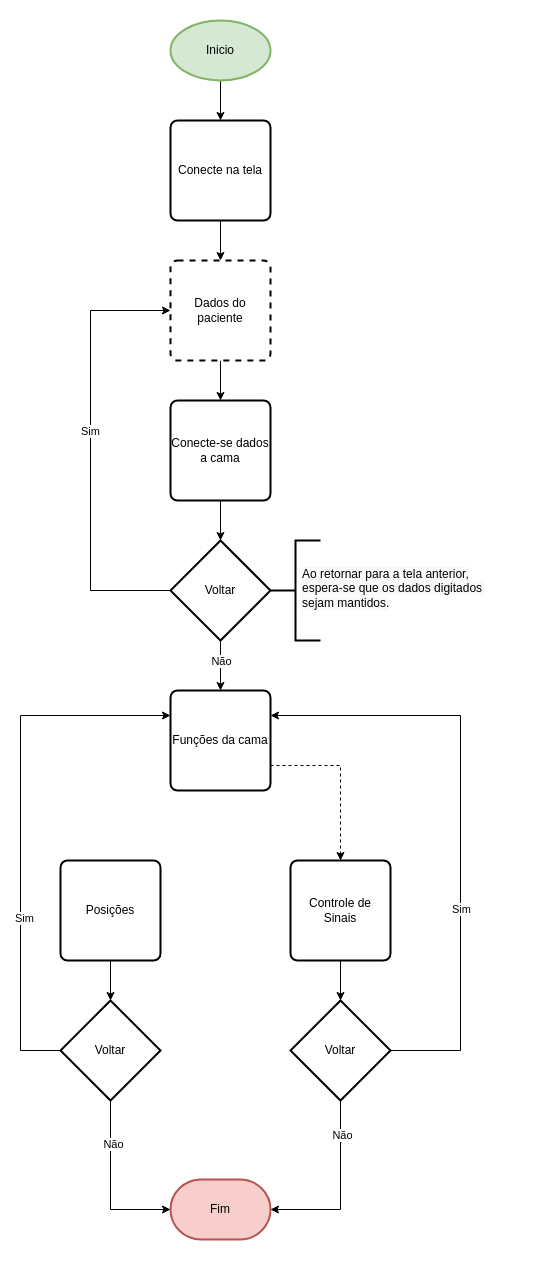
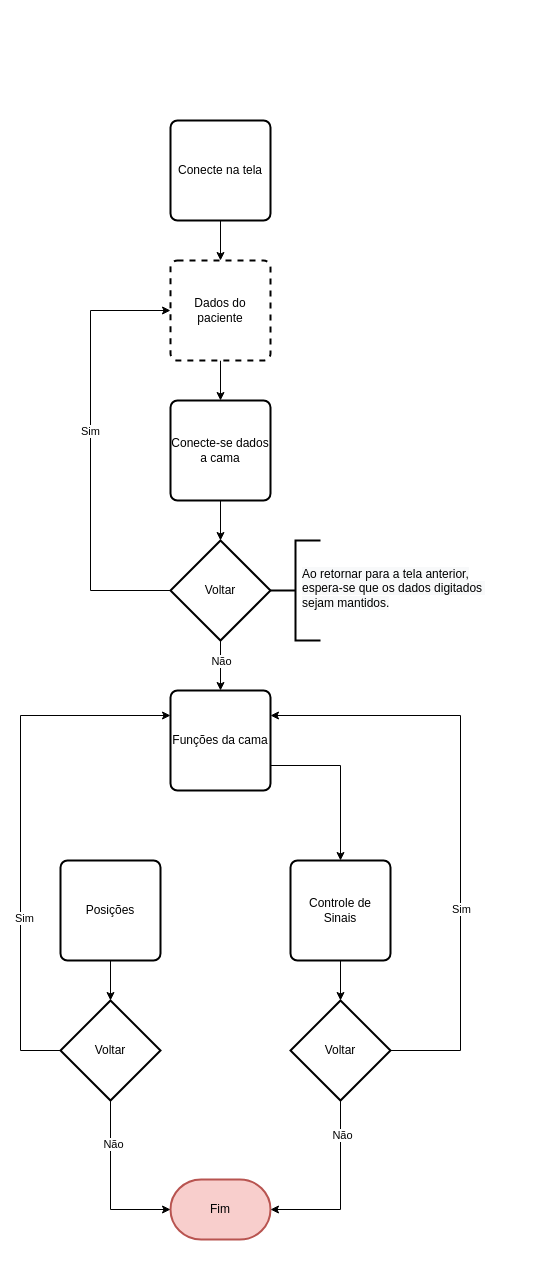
node "Inicio": removed
edge "Inicio" -> "Conecte na tela": removed
edge "Funções da cama" -> "Controle de Sinais": style dashed -> solid
